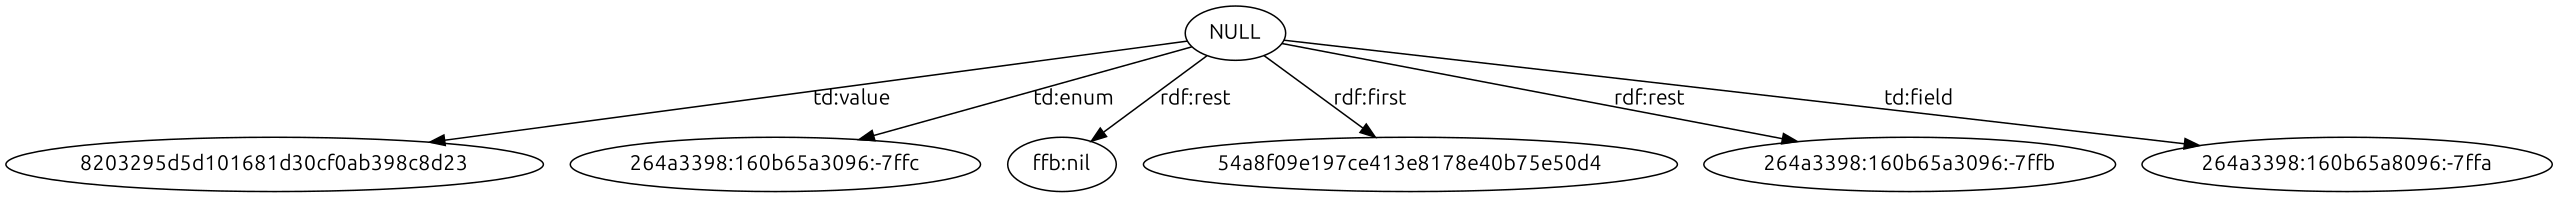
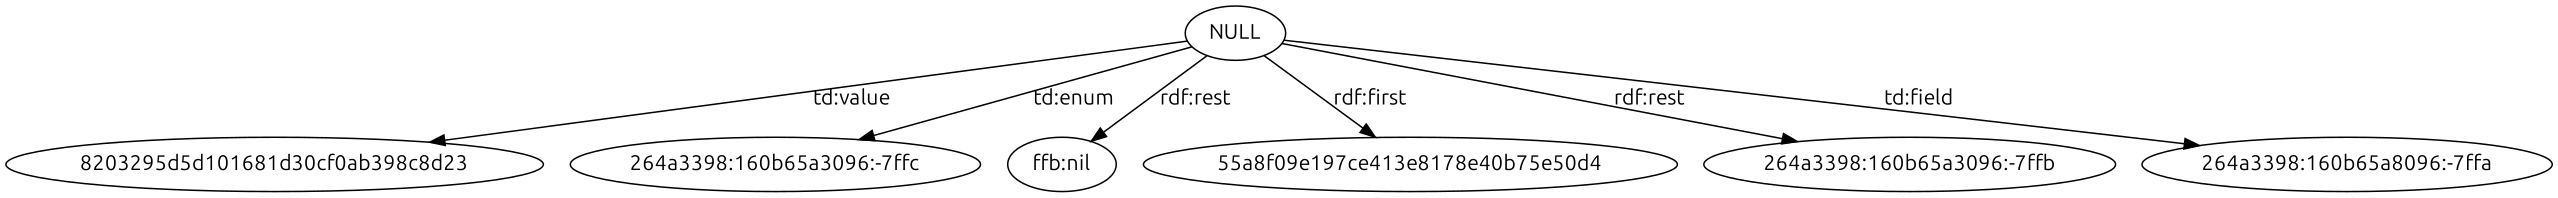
node "54a8f09e197ce413e8178e40b75e50d4": label "54a8f09e197ce413e8178e40b75e50d4" -> "55a8f09e197ce413e8178e40b75e50d4"
